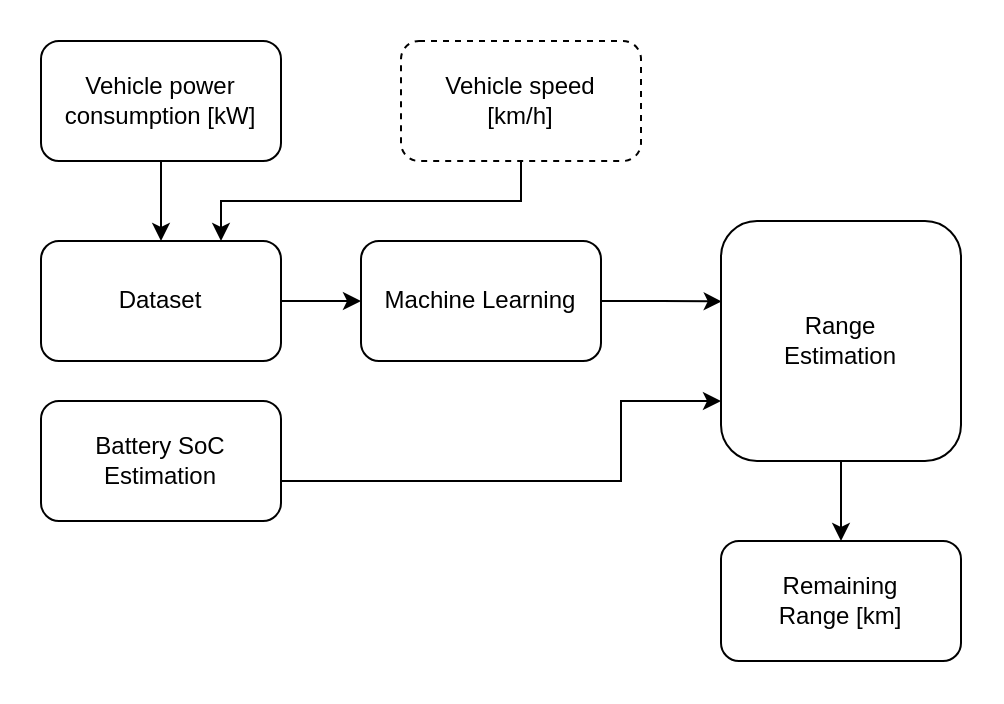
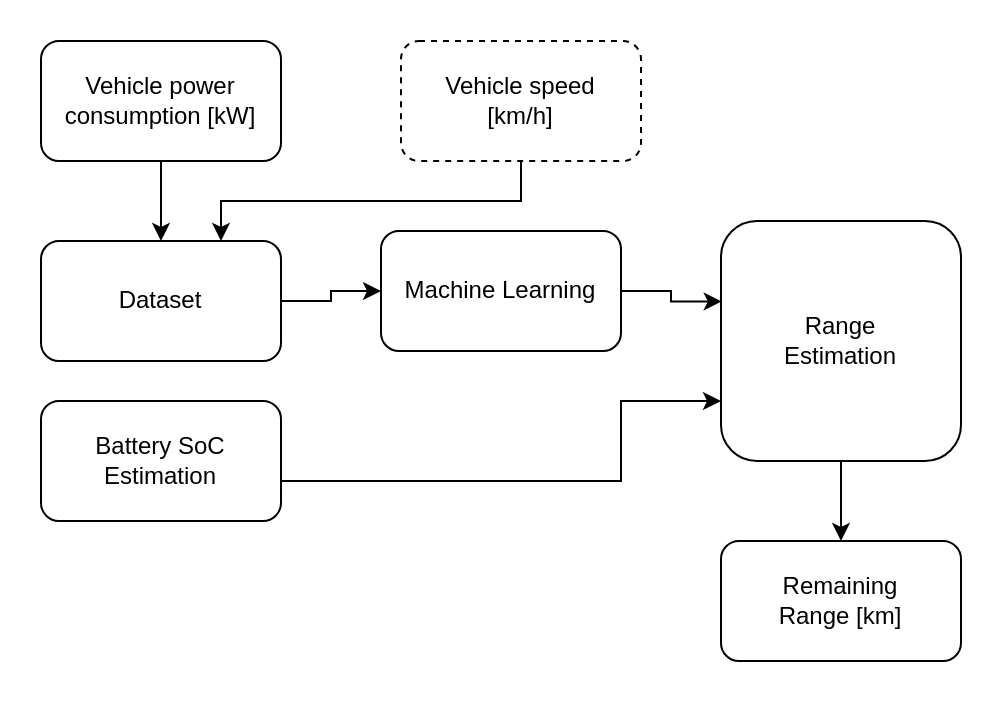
node "Machine Learning": moved (481, 301) -> (501, 291)
